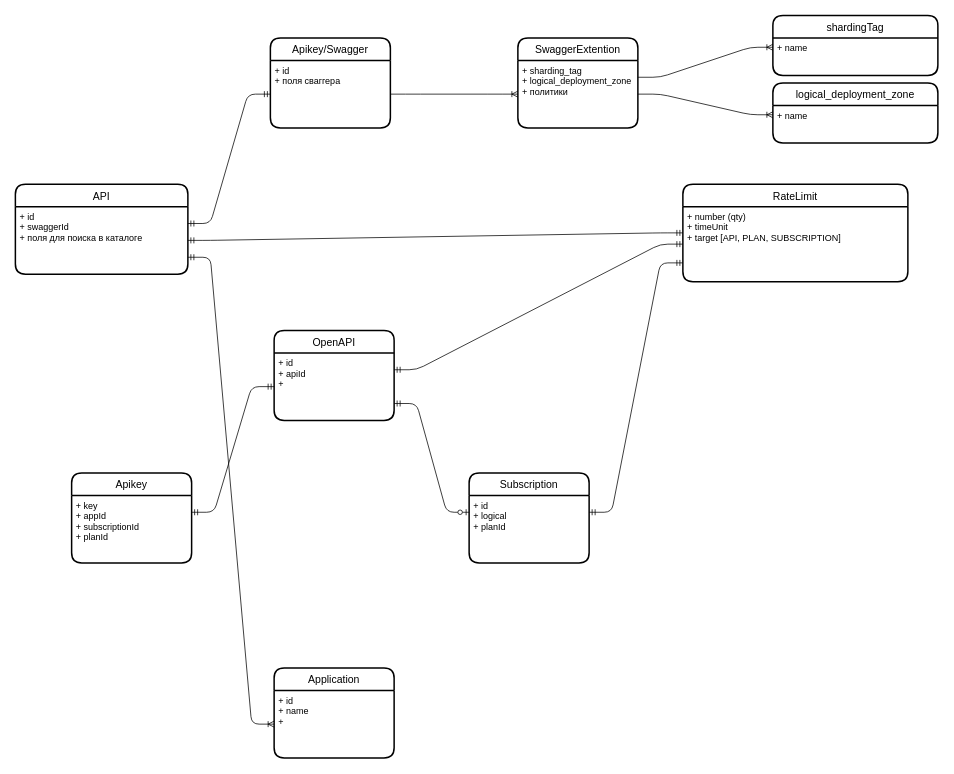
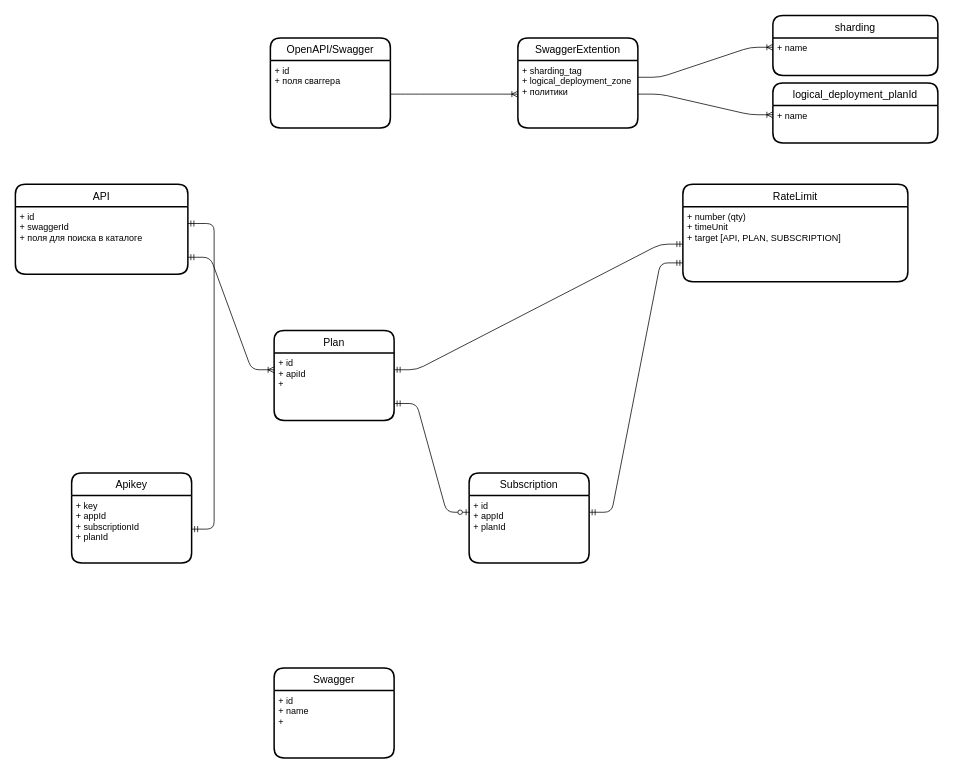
node "shardingTag": label "shardingTag" -> "sharding"
node "Apikey/Swagger": label "Apikey/Swagger" -> "OpenAPI/Swagger"
node "logical_deployment_zone": label "logical_deployment_zone" -> "logical_deployment_planId"
edge "+ id + поля сваггера" -- "+ id + swaggerId + поля для поиска в каталоге": now "+ key + appId + subscriptionId + planId" -- "+ id + swaggerId + поля для поиска в каталоге"
edge "RateLimit" -- "+ id + swaggerId + поля для поиска в каталоге": removed
node "OpenAPI": label "OpenAPI" -> "Plan"
edge "+ id + apiId +" -- "+ key + appId + subscriptionId + planId": removed
node "+ id + logical + planId": label "+ id + logical + planId" -> "+ id + appId + planId"
edge "+ id + swaggerId + поля для поиска в каталоге" -- "+ id + name +": now "+ id + swaggerId + поля для поиска в каталоге" -- "+ id + apiId +"
node "Application": label "Application" -> "Swagger"
